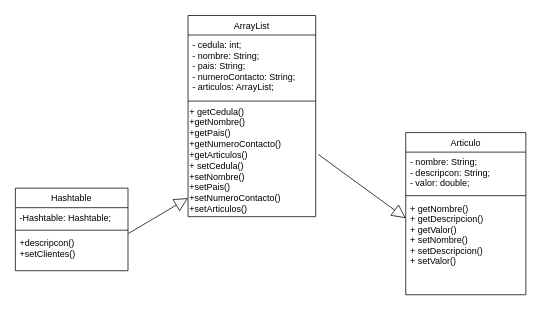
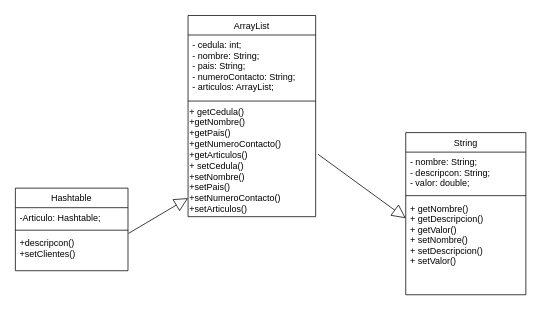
node "Articulo": label "Articulo" -> "String"
node "-Hashtable: Hashtable;": label "-Hashtable: Hashtable;" -> "-Articulo: Hashtable;"
